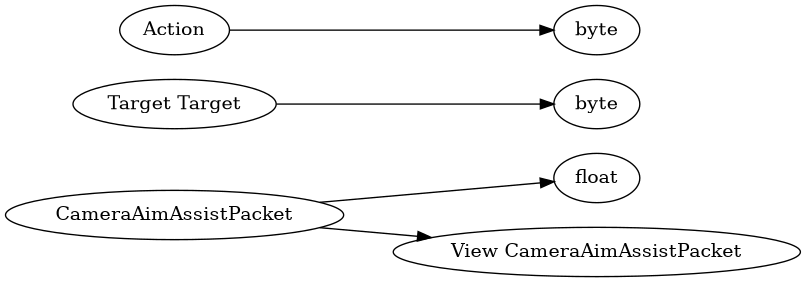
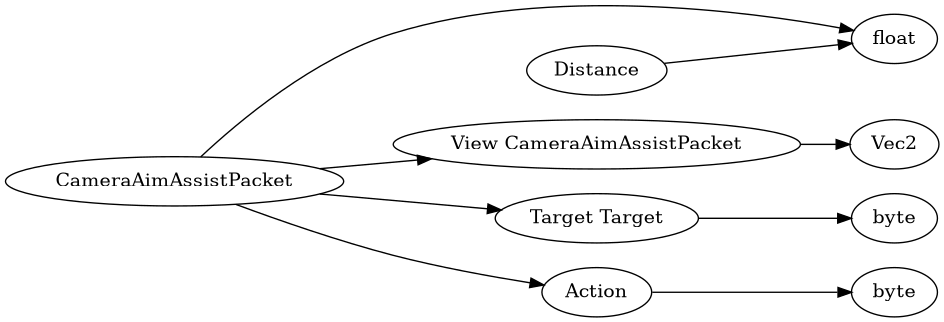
node "Distance": added
node "Vec2": added
edge "CameraAimAssistPacket" -> "Target Target": added
edge "CameraAimAssistPacket" -> "Action": added
